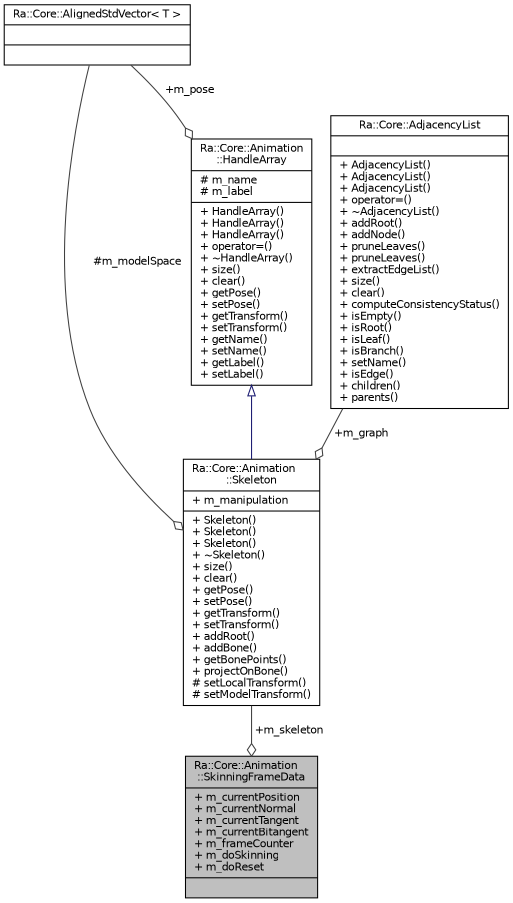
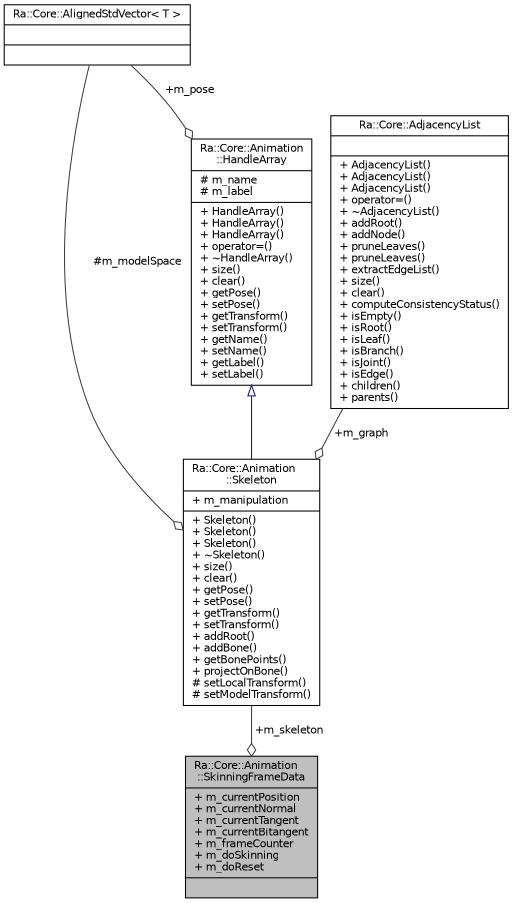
node "Ra::Core::AdjacencyList": text "+ setName()" -> "+ isJoint()"
